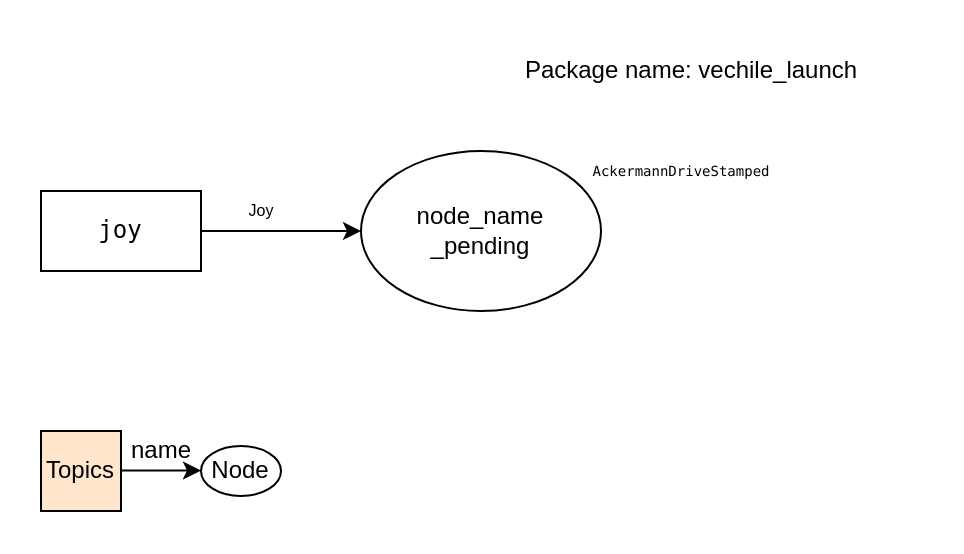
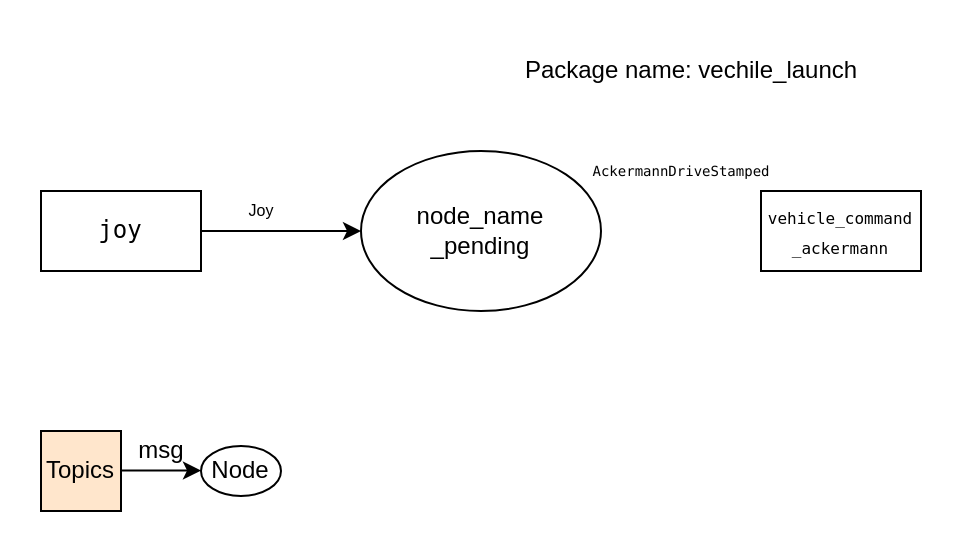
node "vehicle_command _ackermann": added
node "name": label "name" -> "msg"
